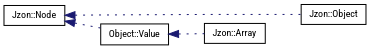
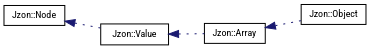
edge "Jzon::Object" -> "Jzon::Node": now "Jzon::Object" -> "Jzon::Array"
node "Object::Value": label "Object::Value" -> "Jzon::Value"
